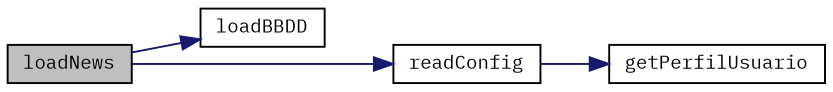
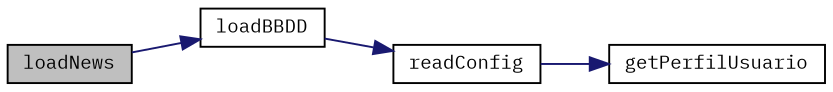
edge "loadNews" -> "readConfig": now "loadBBDD" -> "readConfig"
